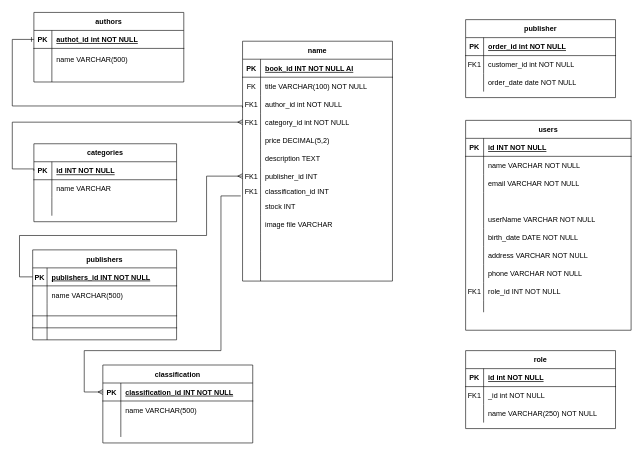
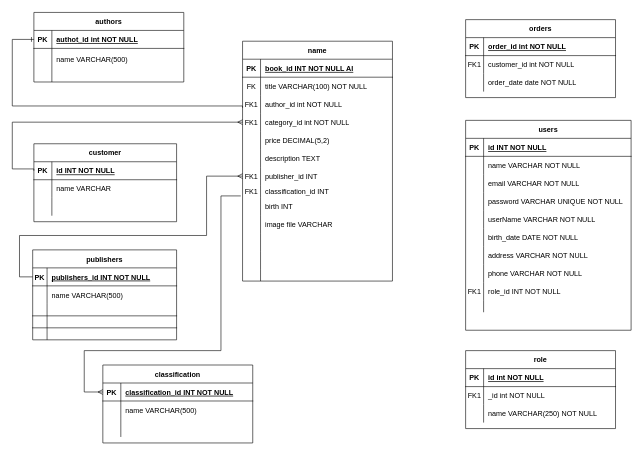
node "publisher": label "publisher" -> "orders"
node "categories": label "categories" -> "customer"
node "password VARCHAR UNIQUE NOT NULL": added
node "stock INT": label "stock INT" -> "birth INT"
